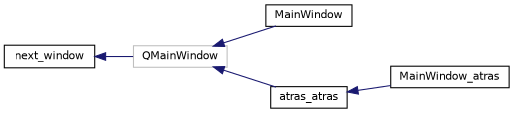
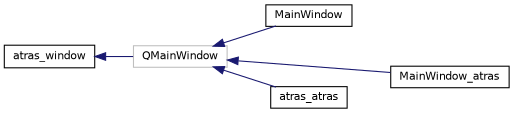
node "next_window": label "next_window" -> "atras_window"
edge "MainWindow_atras" -> "atras_atras": now "MainWindow_atras" -> "QMainWindow"
